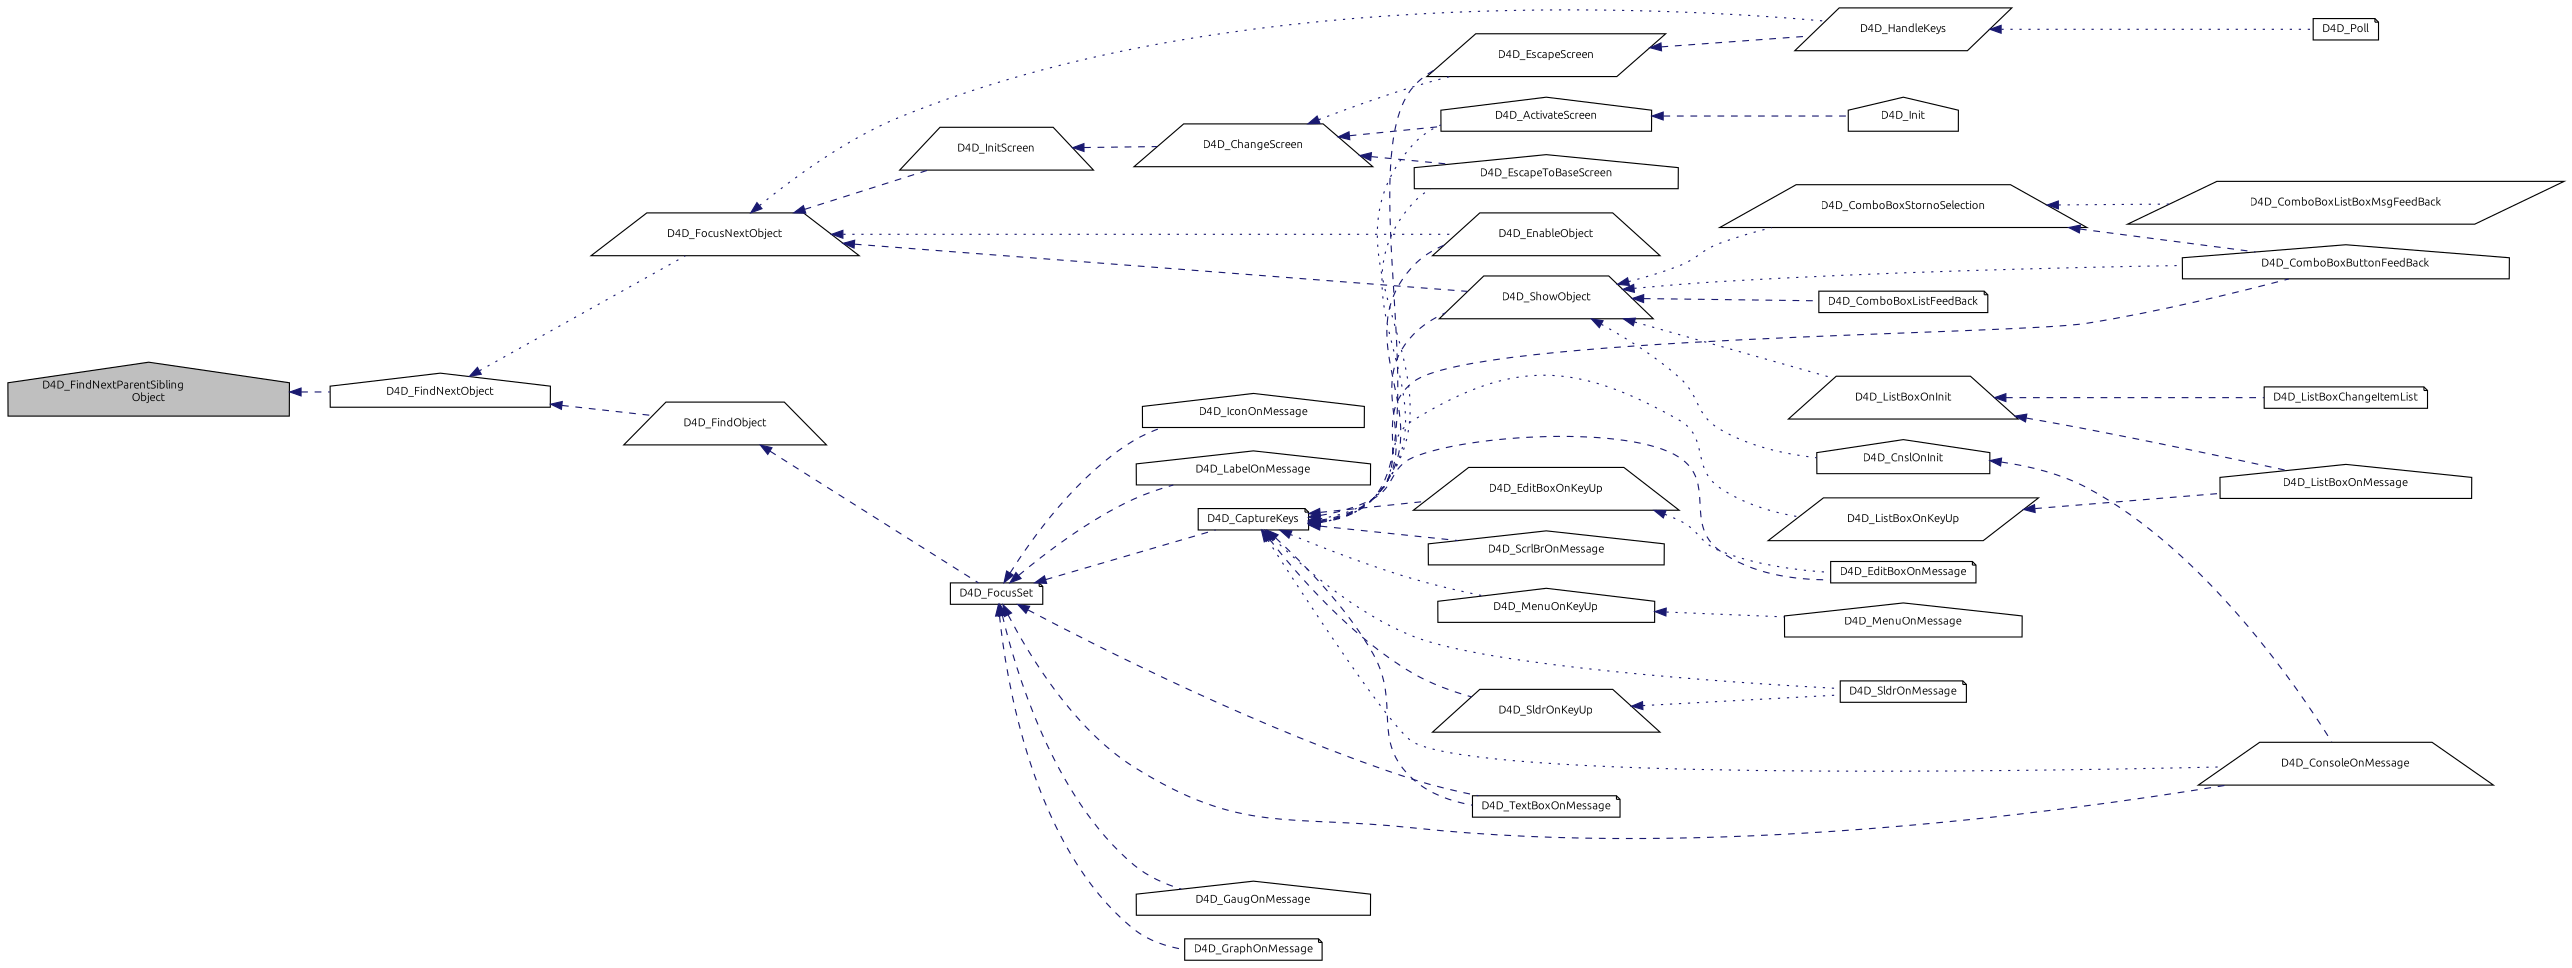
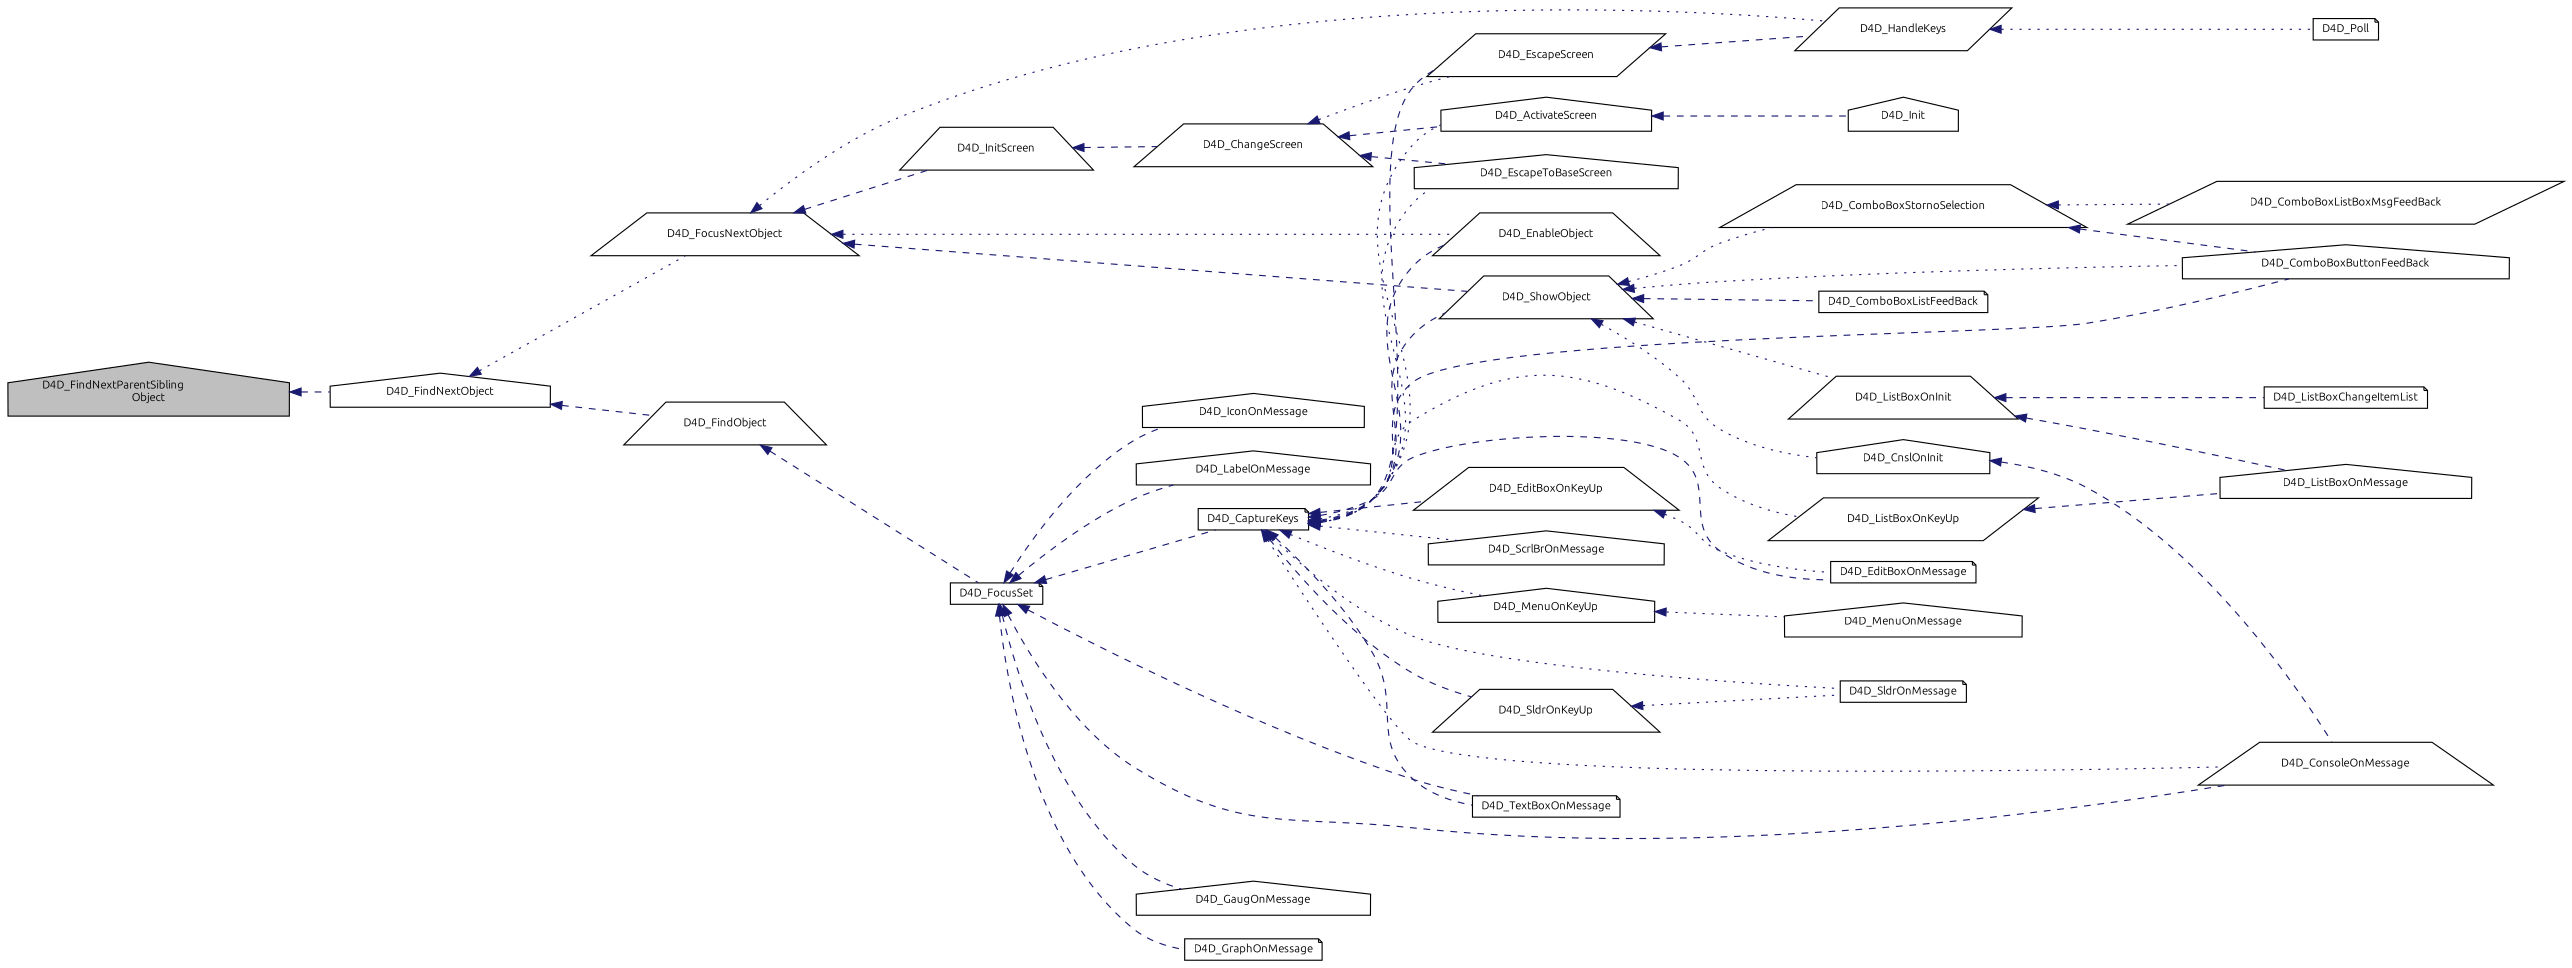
edge "D4D_ScrlBrOnMessage" -> "D4D_CaptureKeys": style dashed -> dotted
